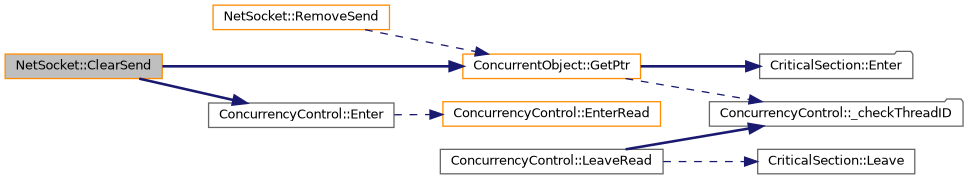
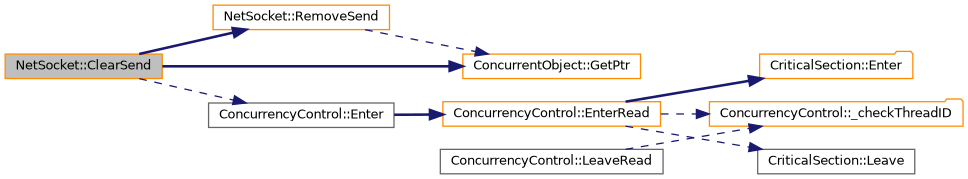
edge "NetSocket::ClearSend" -> "NetSocket::RemoveSend": added
edge "ConcurrentObject::GetPtr" -> "CriticalSection::Enter": now "ConcurrencyControl::EnterRead" -> "CriticalSection::Enter"
node "CriticalSection::Enter": color gray40 -> darkorange
edge "NetSocket::ClearSend" -> "ConcurrencyControl::Enter": style bold -> dashed
edge "ConcurrentObject::GetPtr" -> "ConcurrencyControl::_checkThreadID": now "ConcurrencyControl::EnterRead" -> "ConcurrencyControl::_checkThreadID"
node "ConcurrencyControl::_checkThreadID": color gray40 -> darkorange
edge "ConcurrencyControl::Enter" -> "ConcurrencyControl::EnterRead": style dashed -> bold
edge "ConcurrencyControl::LeaveRead" -> "ConcurrencyControl::_checkThreadID": style bold -> dashed
edge "ConcurrencyControl::LeaveRead" -> "CriticalSection::Leave": now "ConcurrencyControl::EnterRead" -> "CriticalSection::Leave"
